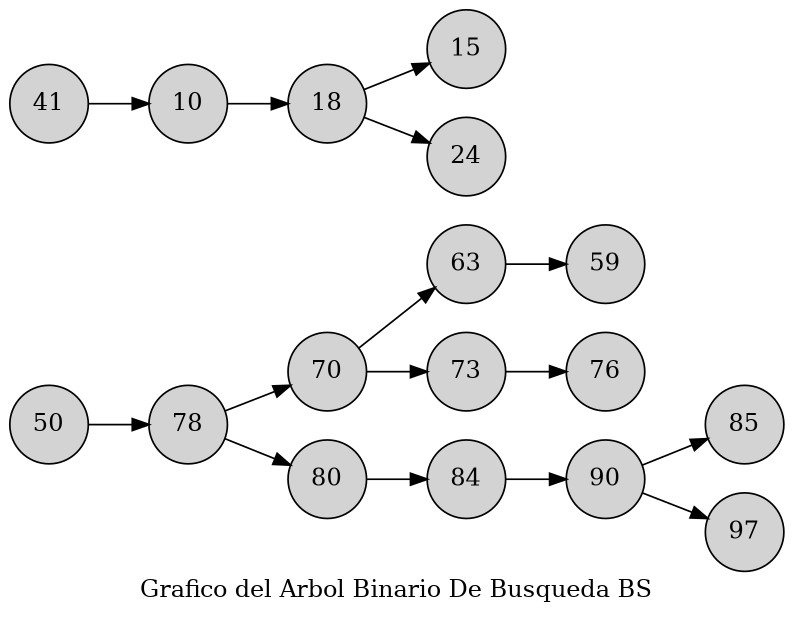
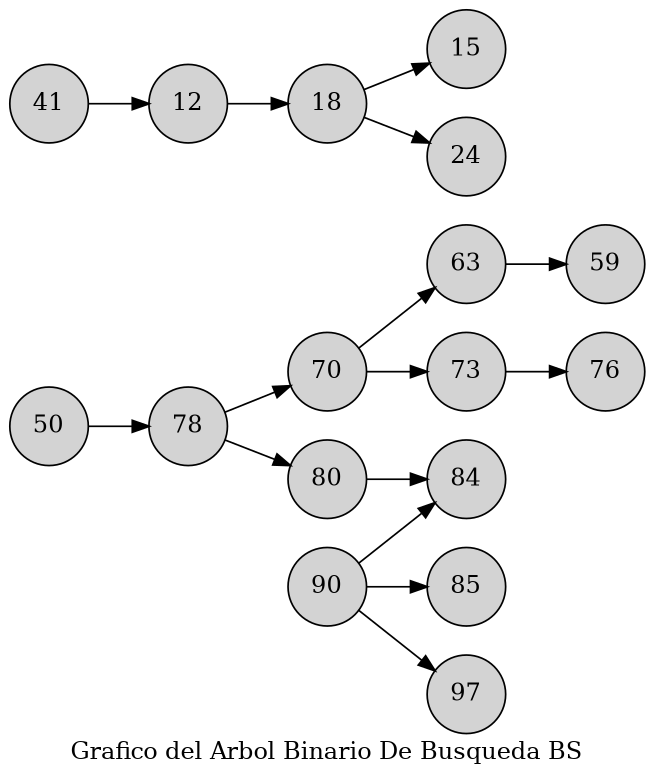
node "10": label "10" -> "12"
edge "84" -> "90": reversed
